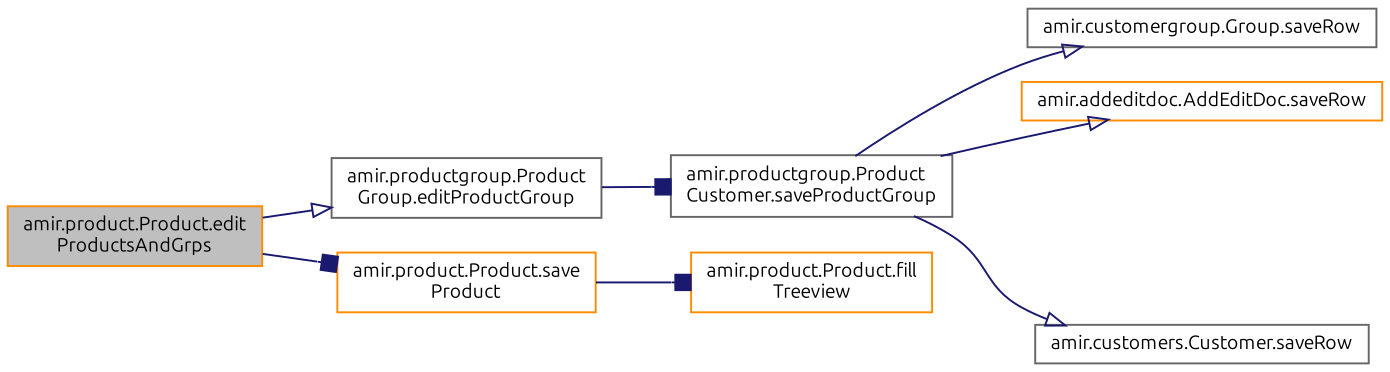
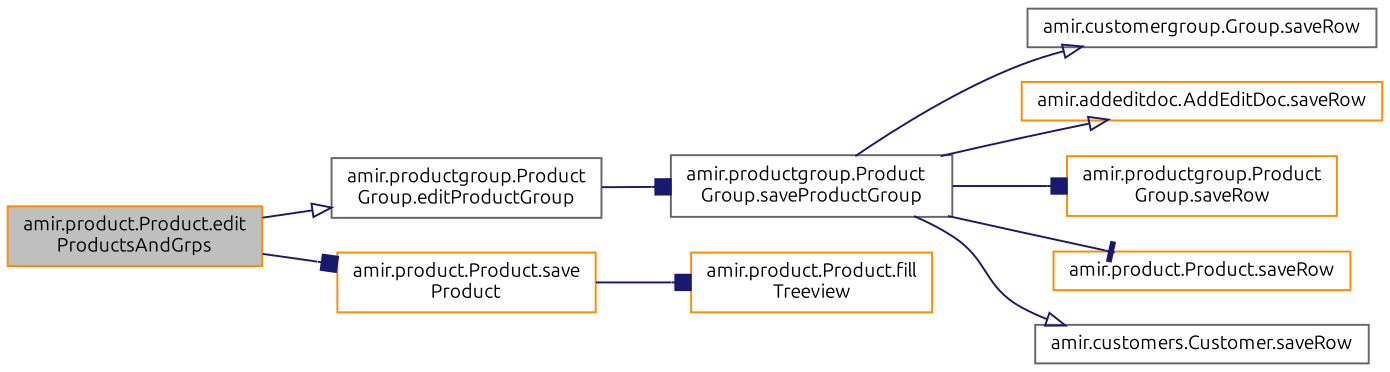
node "amir.productgroup.Product Customer.saveProductGroup": label "amir.productgroup.Product Customer.saveProductGroup" -> "amir.productgroup.Product Group.saveProductGroup"
node "amir.productgroup.Product Group.saveRow": added
node "amir.product.Product.saveRow": added
